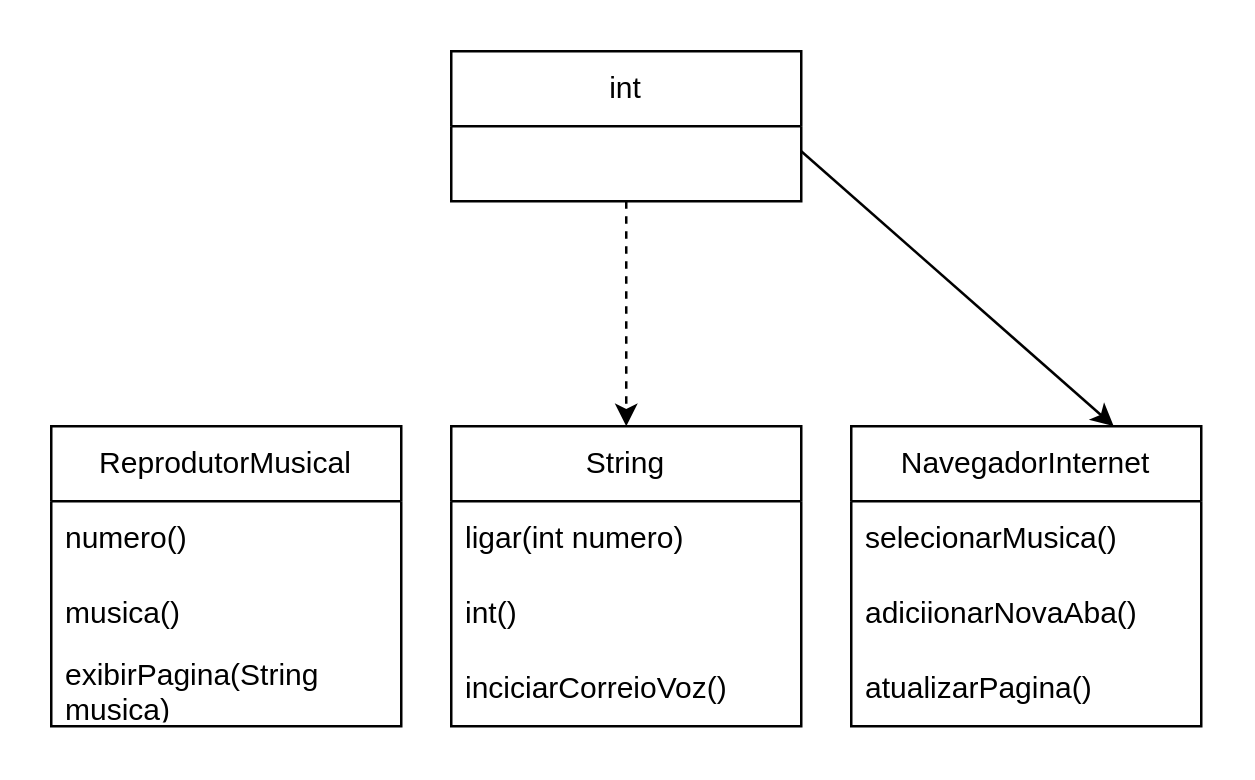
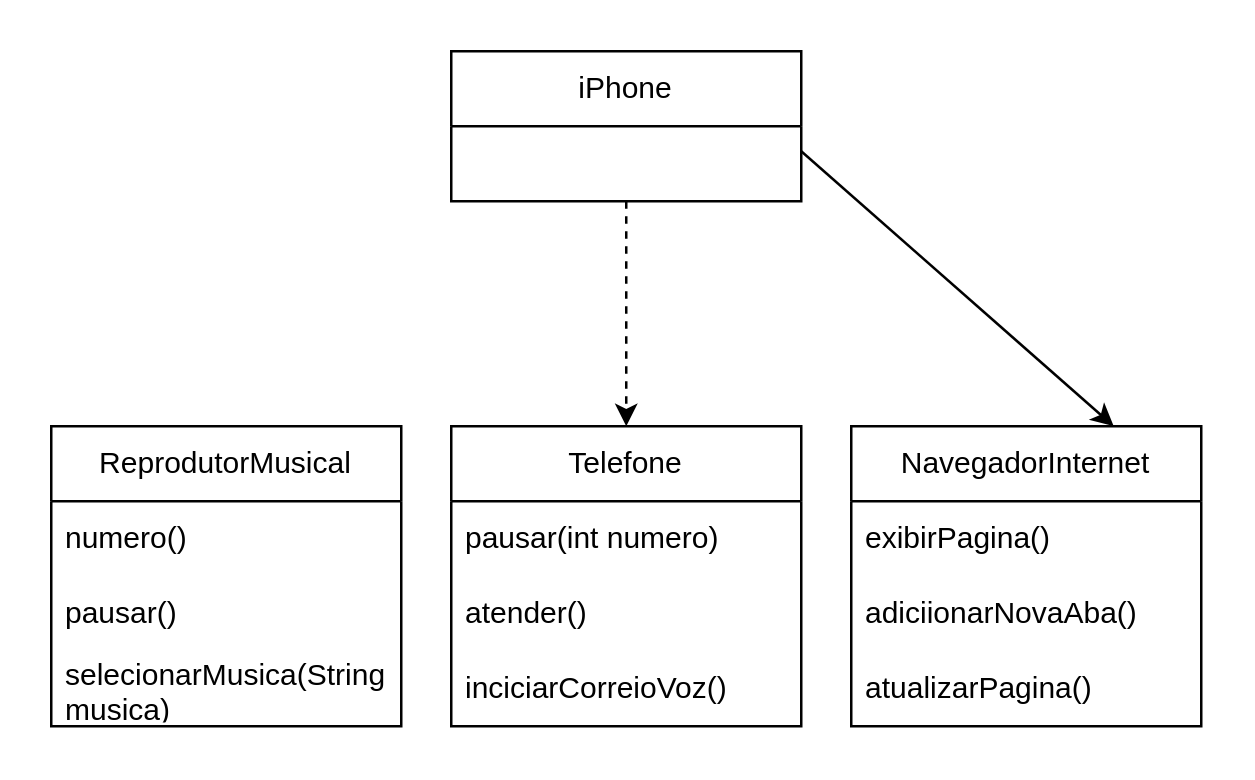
node "int": label "int" -> "iPhone"
node "String": label "String" -> "Telefone"
node "ligar(int numero)": label "ligar(int numero)" -> "pausar(int numero)"
node "selecionarMusica()": label "selecionarMusica()" -> "exibirPagina()"
node "musica()": label "musica()" -> "pausar()"
node "int()": label "int()" -> "atender()"
node "exibirPagina(String musica)": label "exibirPagina(String musica)" -> "selecionarMusica(String musica)"
